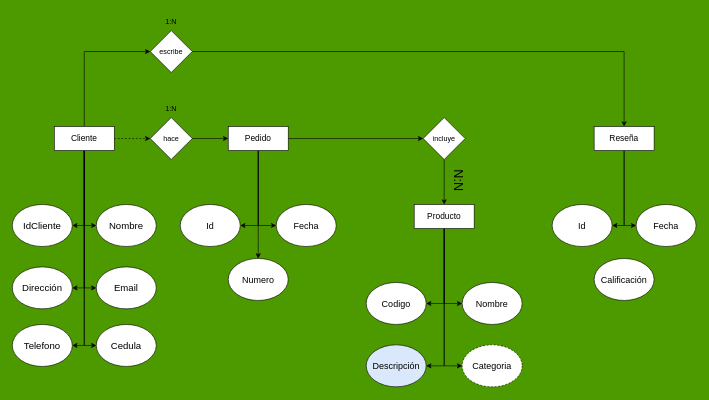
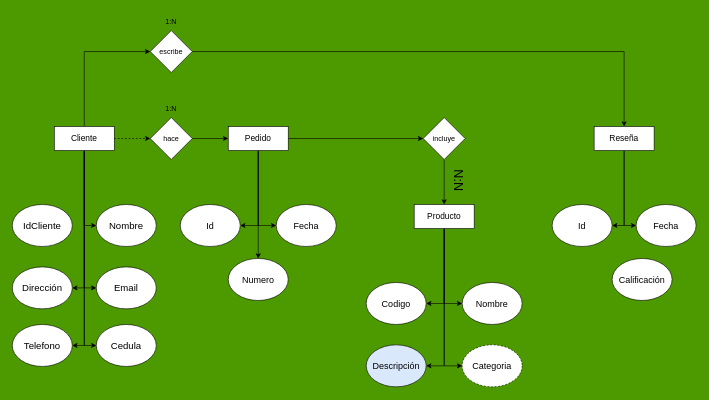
edge "Cliente" -> "IdCliente": removed
node "Calificación": moved (624, 279) -> (642, 279)
